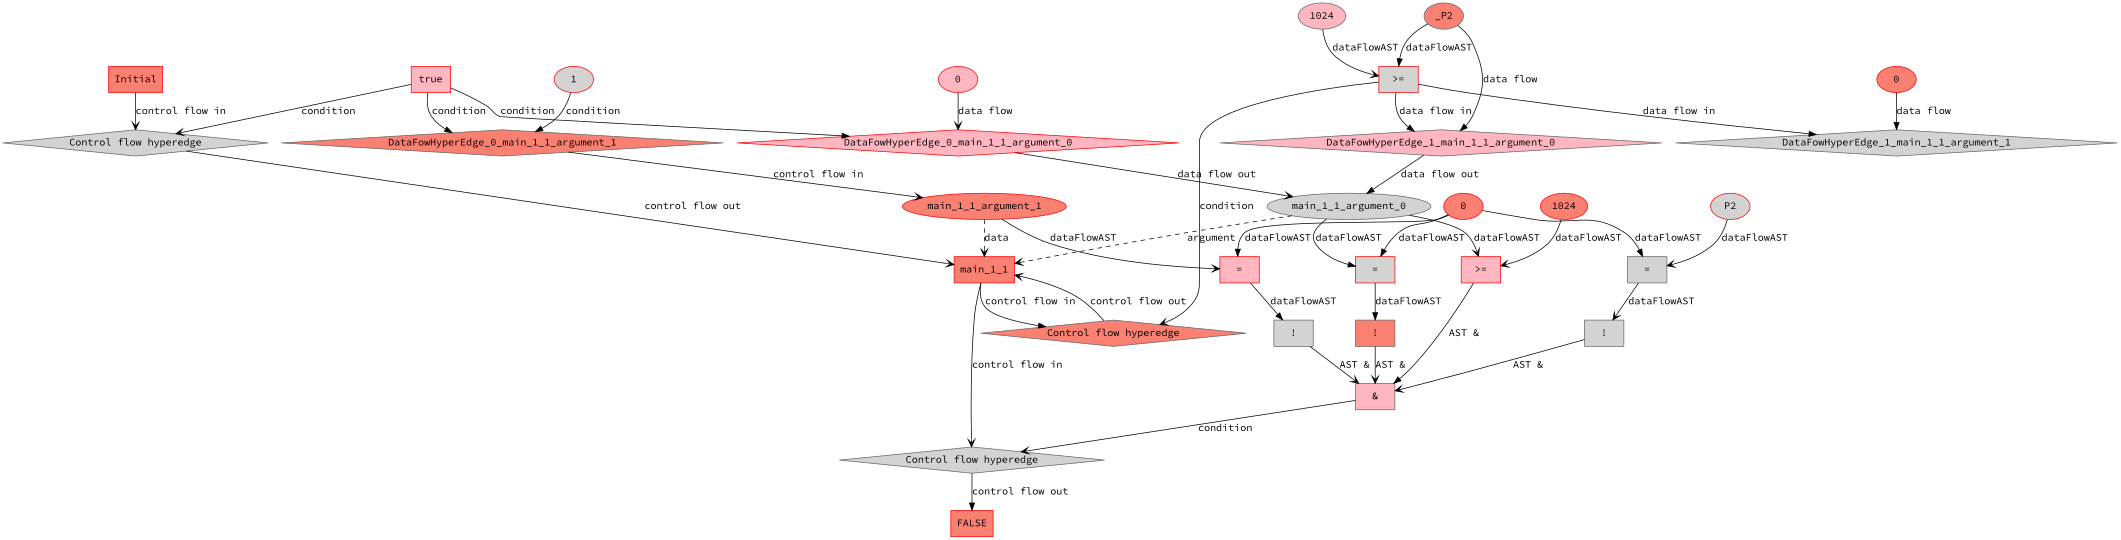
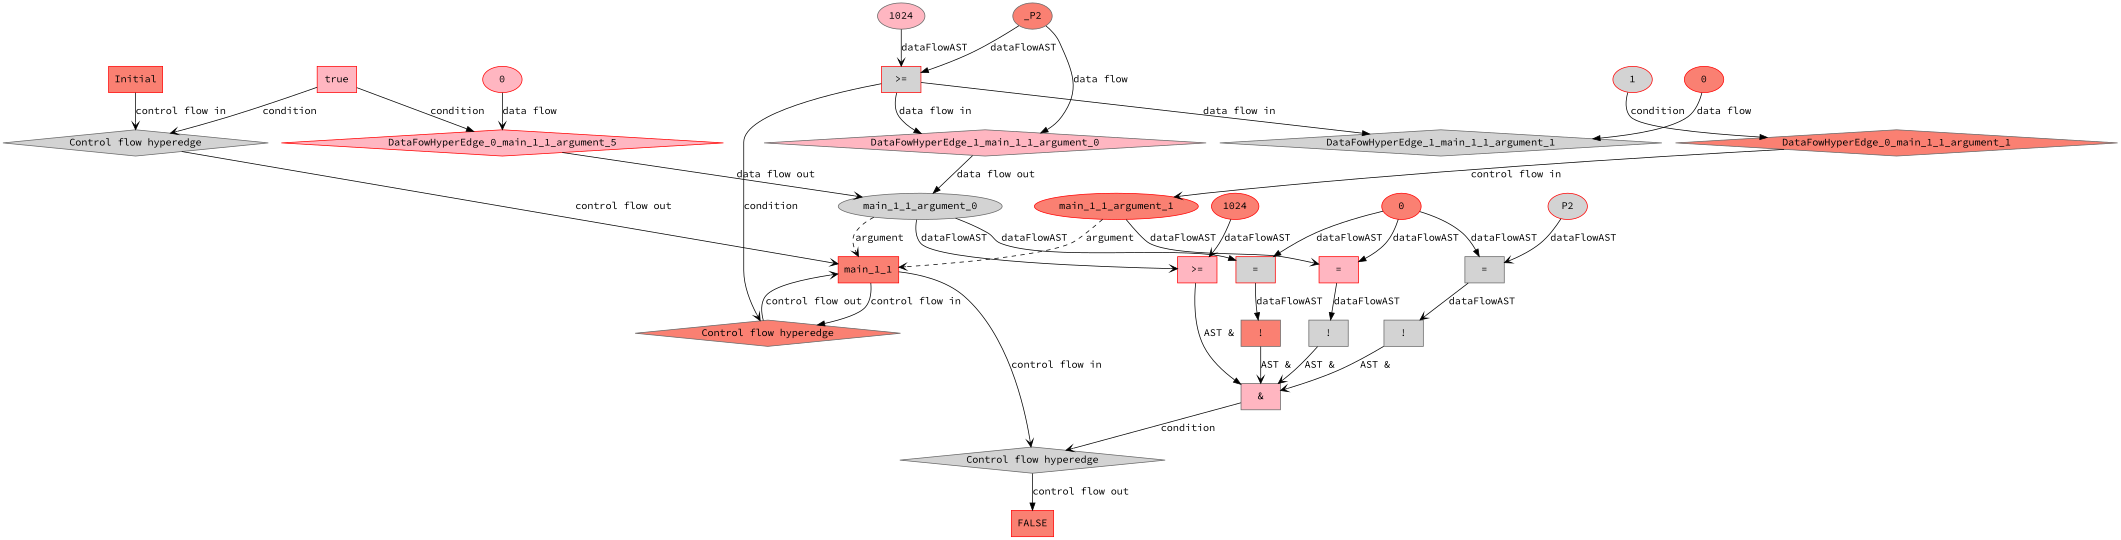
edge "true" -> "DataFowHyperEdge_0_main_1_1_argument_1": removed, label "condition"
node "DataFowHyperEdge_0_main_1_1_argument_0": label "DataFowHyperEdge_0_main_1_1_argument_0" -> "DataFowHyperEdge_0_main_1_1_argument_5"
edge "main_1_1_argument_1" -> "main_1_1": label "data" -> "argument"
